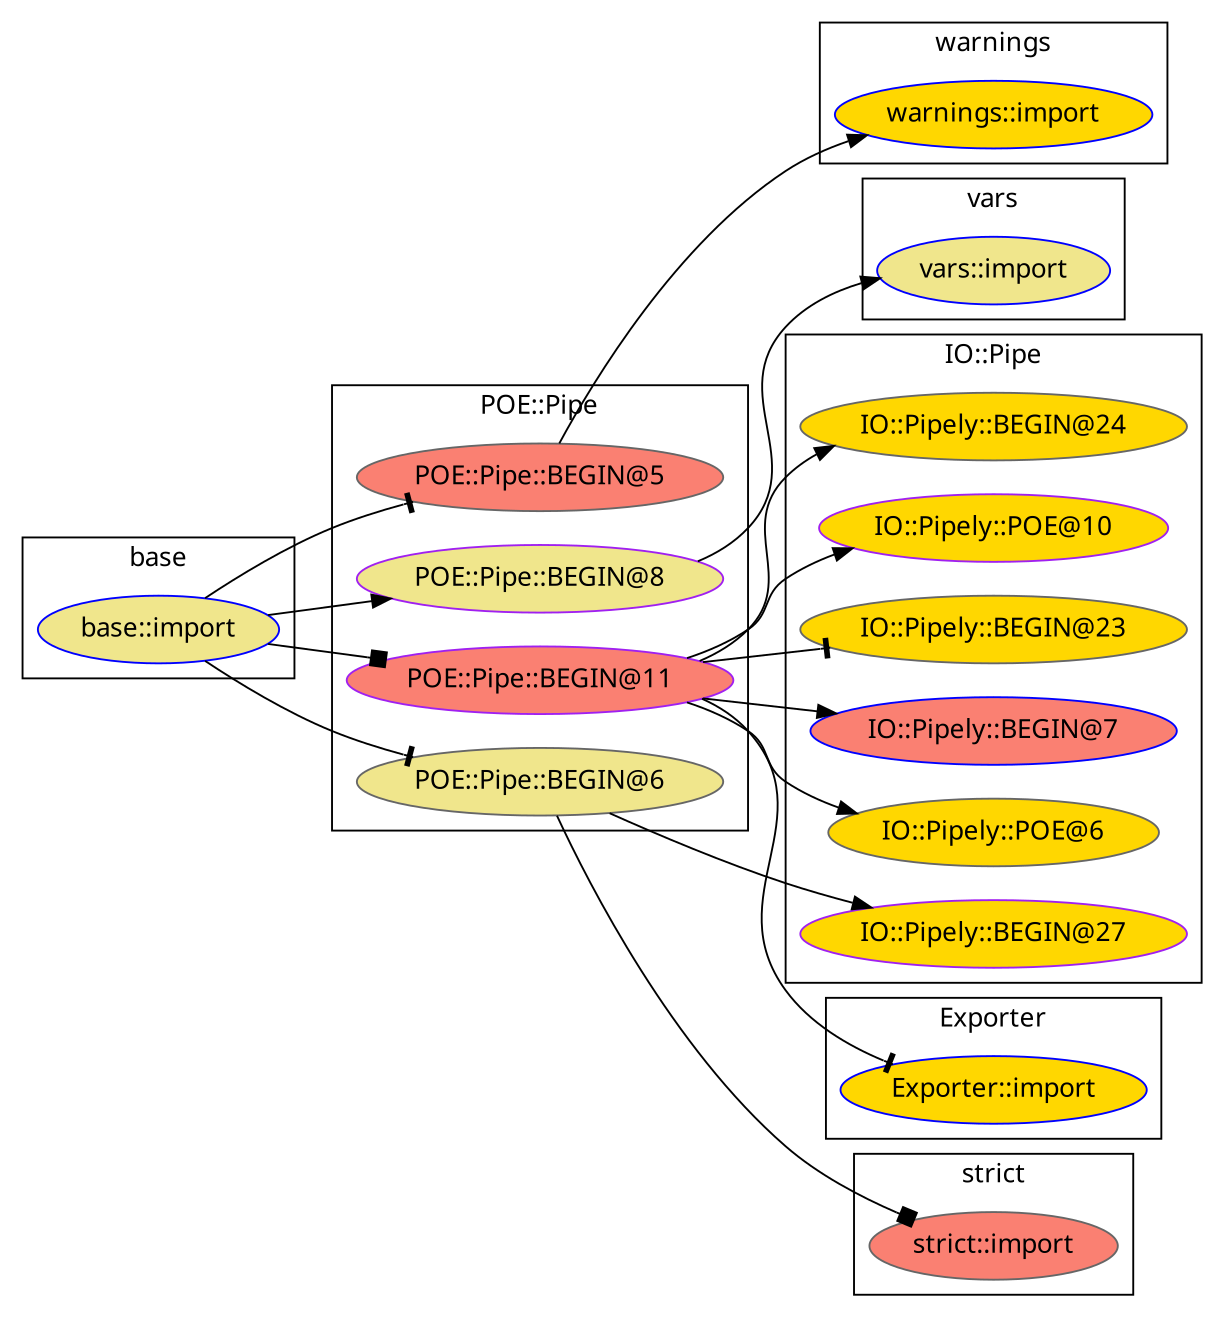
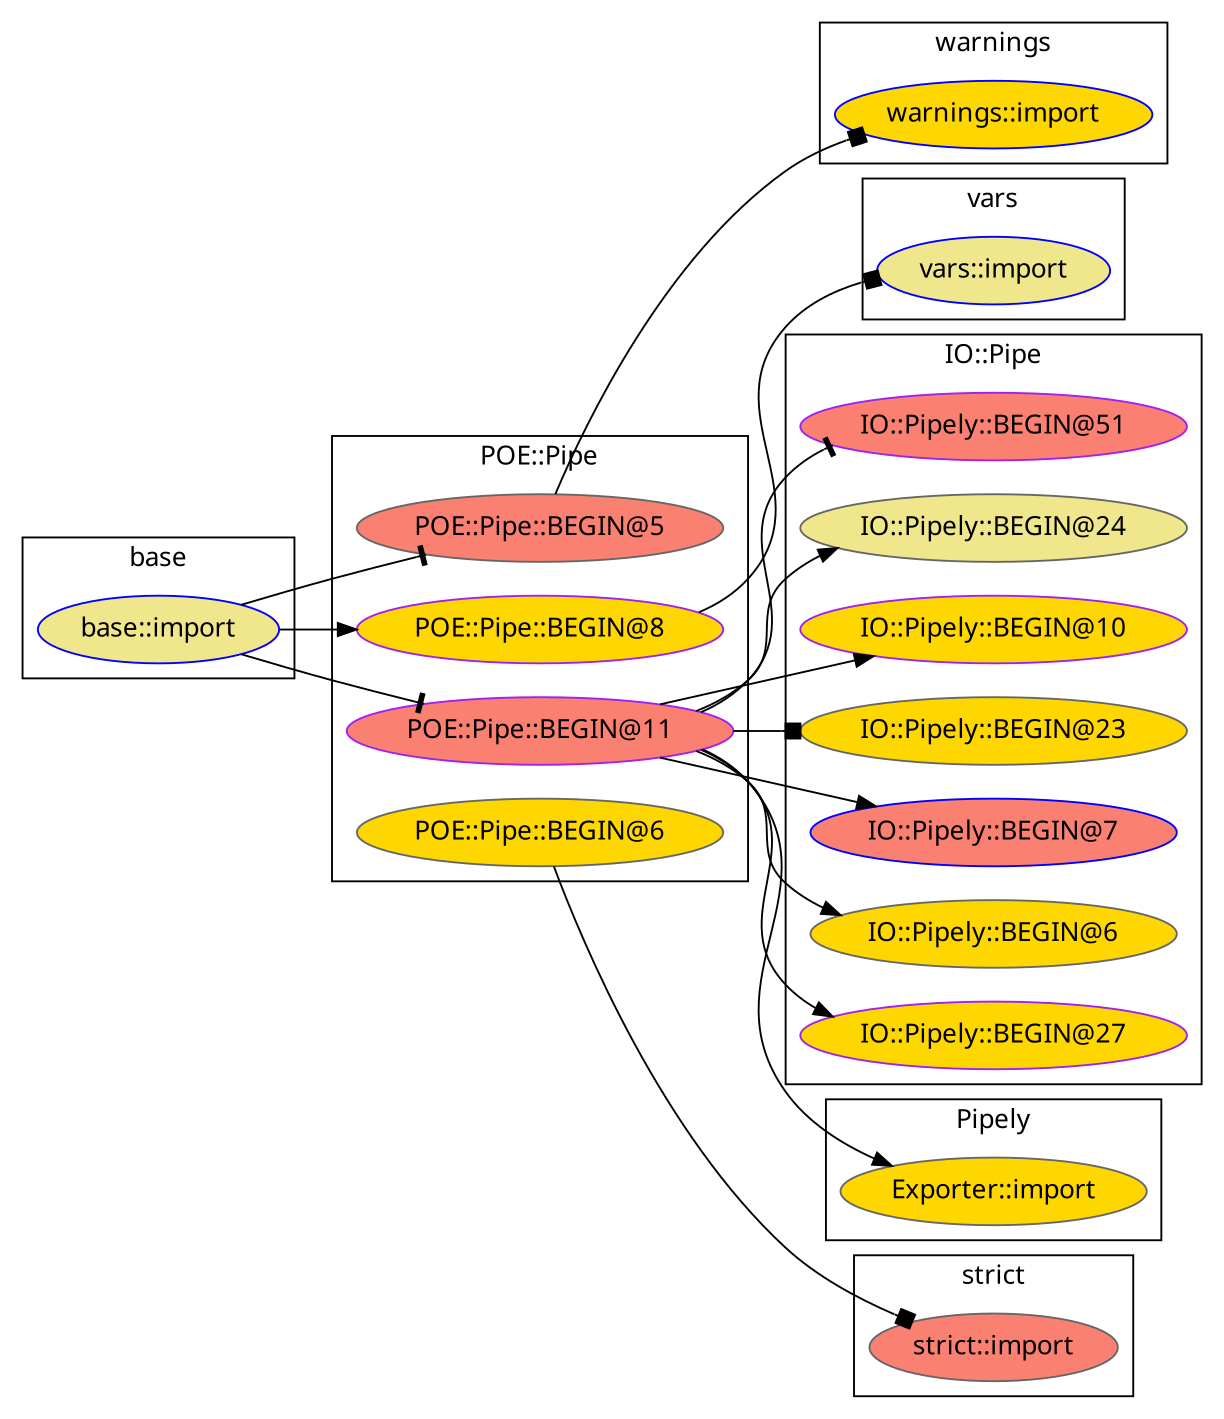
edge "POE::Pipe::BEGIN@5" -> "warnings::import": arrowhead normal -> box
edge "POE::Pipe::BEGIN@8" -> "vars::import": arrowhead normal -> box
node "IO::Pipely::BEGIN@51": added
node "IO::Pipely::BEGIN@24": fillcolor gold -> khaki
node "IO::Pipely::POE@10": label "IO::Pipely::POE@10" -> "IO::Pipely::BEGIN@10"
node "POE::Pipe::BEGIN@8": fillcolor khaki -> gold
edge "base::import" -> "POE::Pipe::BEGIN@11": arrowhead box -> tee
edge "POE::Pipe::BEGIN@11" -> "IO::Pipely::BEGIN@23": arrowhead tee -> box
edge "base::import" -> "POE::Pipe::BEGIN@6": removed
node "POE::Pipe::BEGIN@6": fillcolor khaki -> gold
node "IO::Pipely::POE@6": label "IO::Pipely::POE@6" -> "IO::Pipely::BEGIN@6"
edge "POE::Pipe::BEGIN@6" -> "IO::Pipely::BEGIN@27": now "POE::Pipe::BEGIN@11" -> "IO::Pipely::BEGIN@27"
edge "POE::Pipe::BEGIN@11" -> "Exporter::import": arrowhead tee -> normal
cluster "Exporter": label "Exporter" -> "Pipely"
node "Exporter::import": color blue -> gray40
